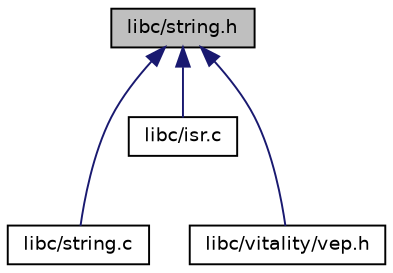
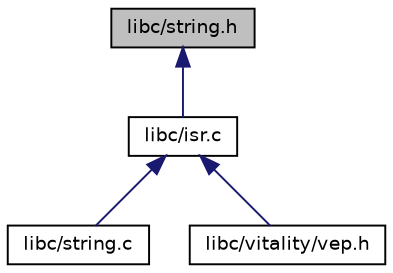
edge "libc/string.c" -> "libc/string.h": now "libc/string.c" -> "libc/isr.c"
edge "libc/vitality/vep.h" -> "libc/string.h": now "libc/vitality/vep.h" -> "libc/isr.c"
